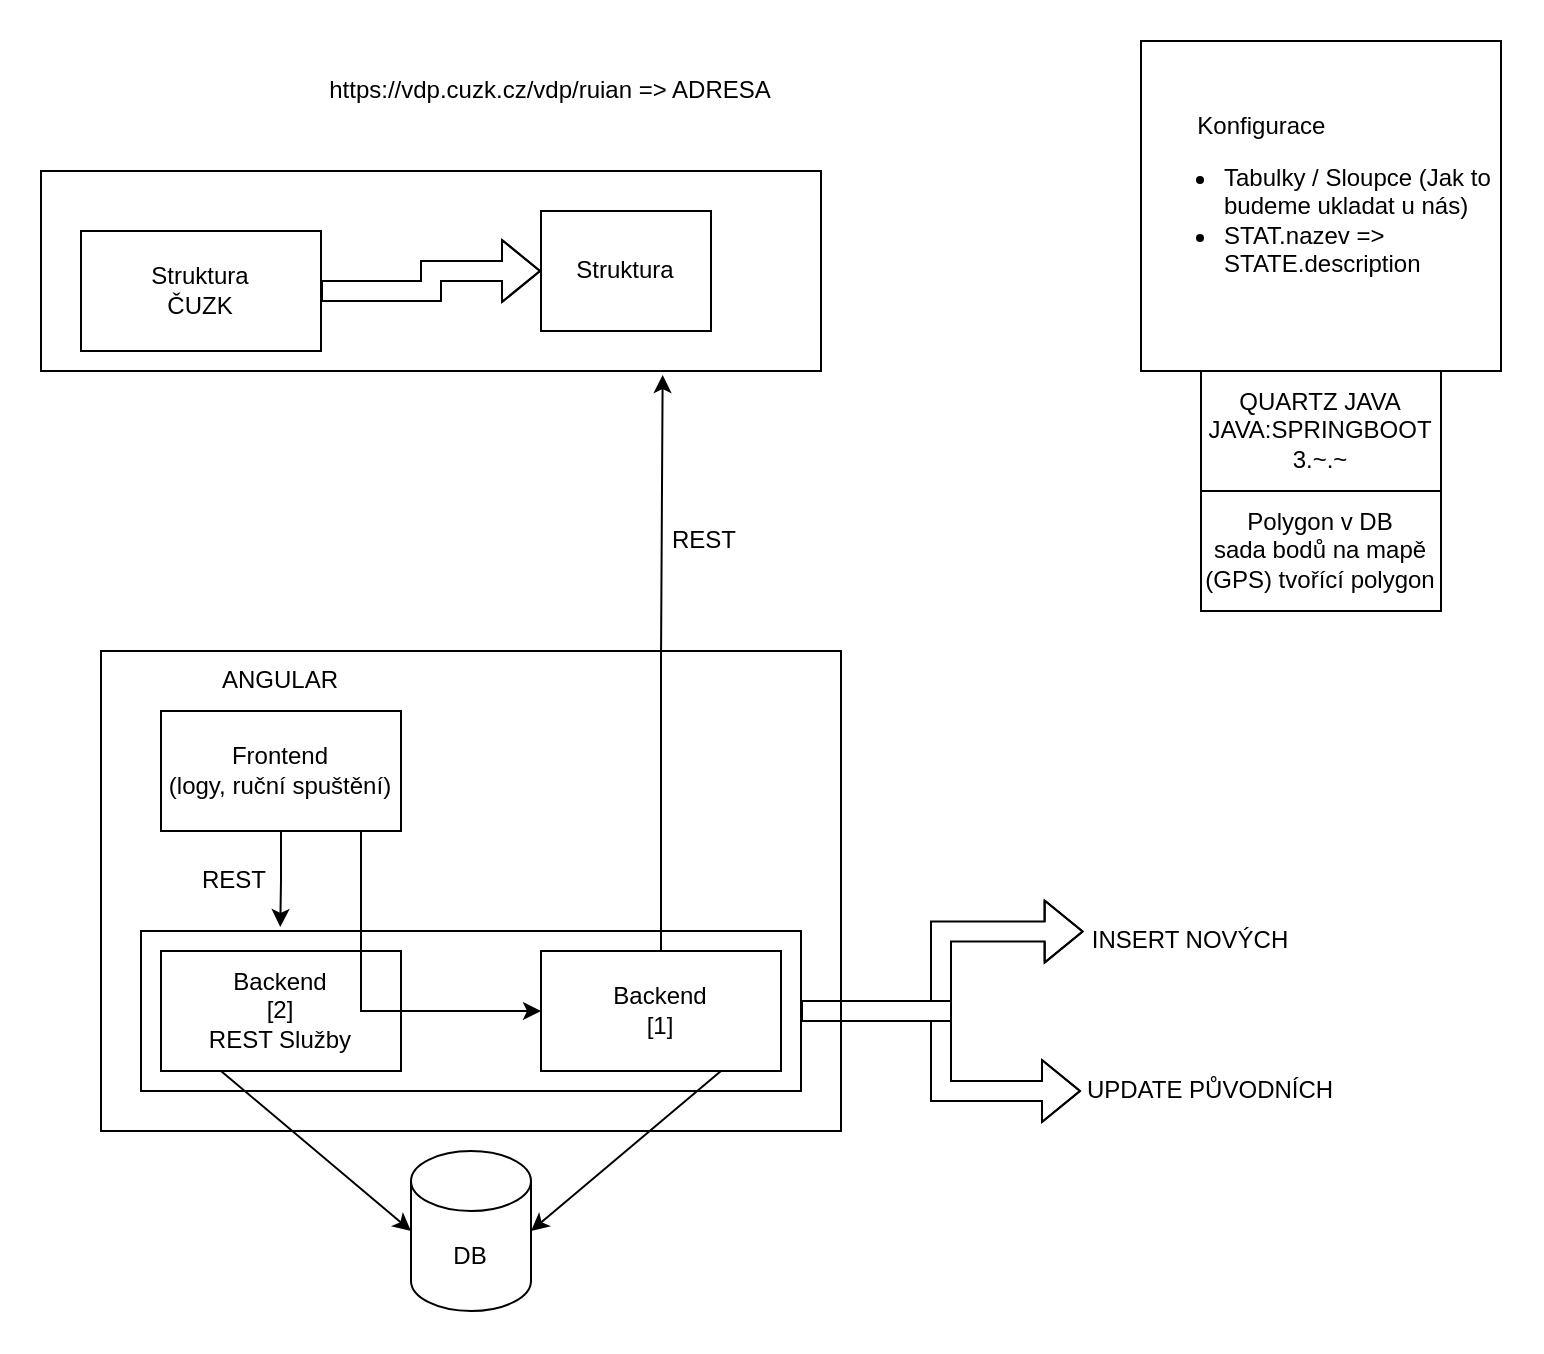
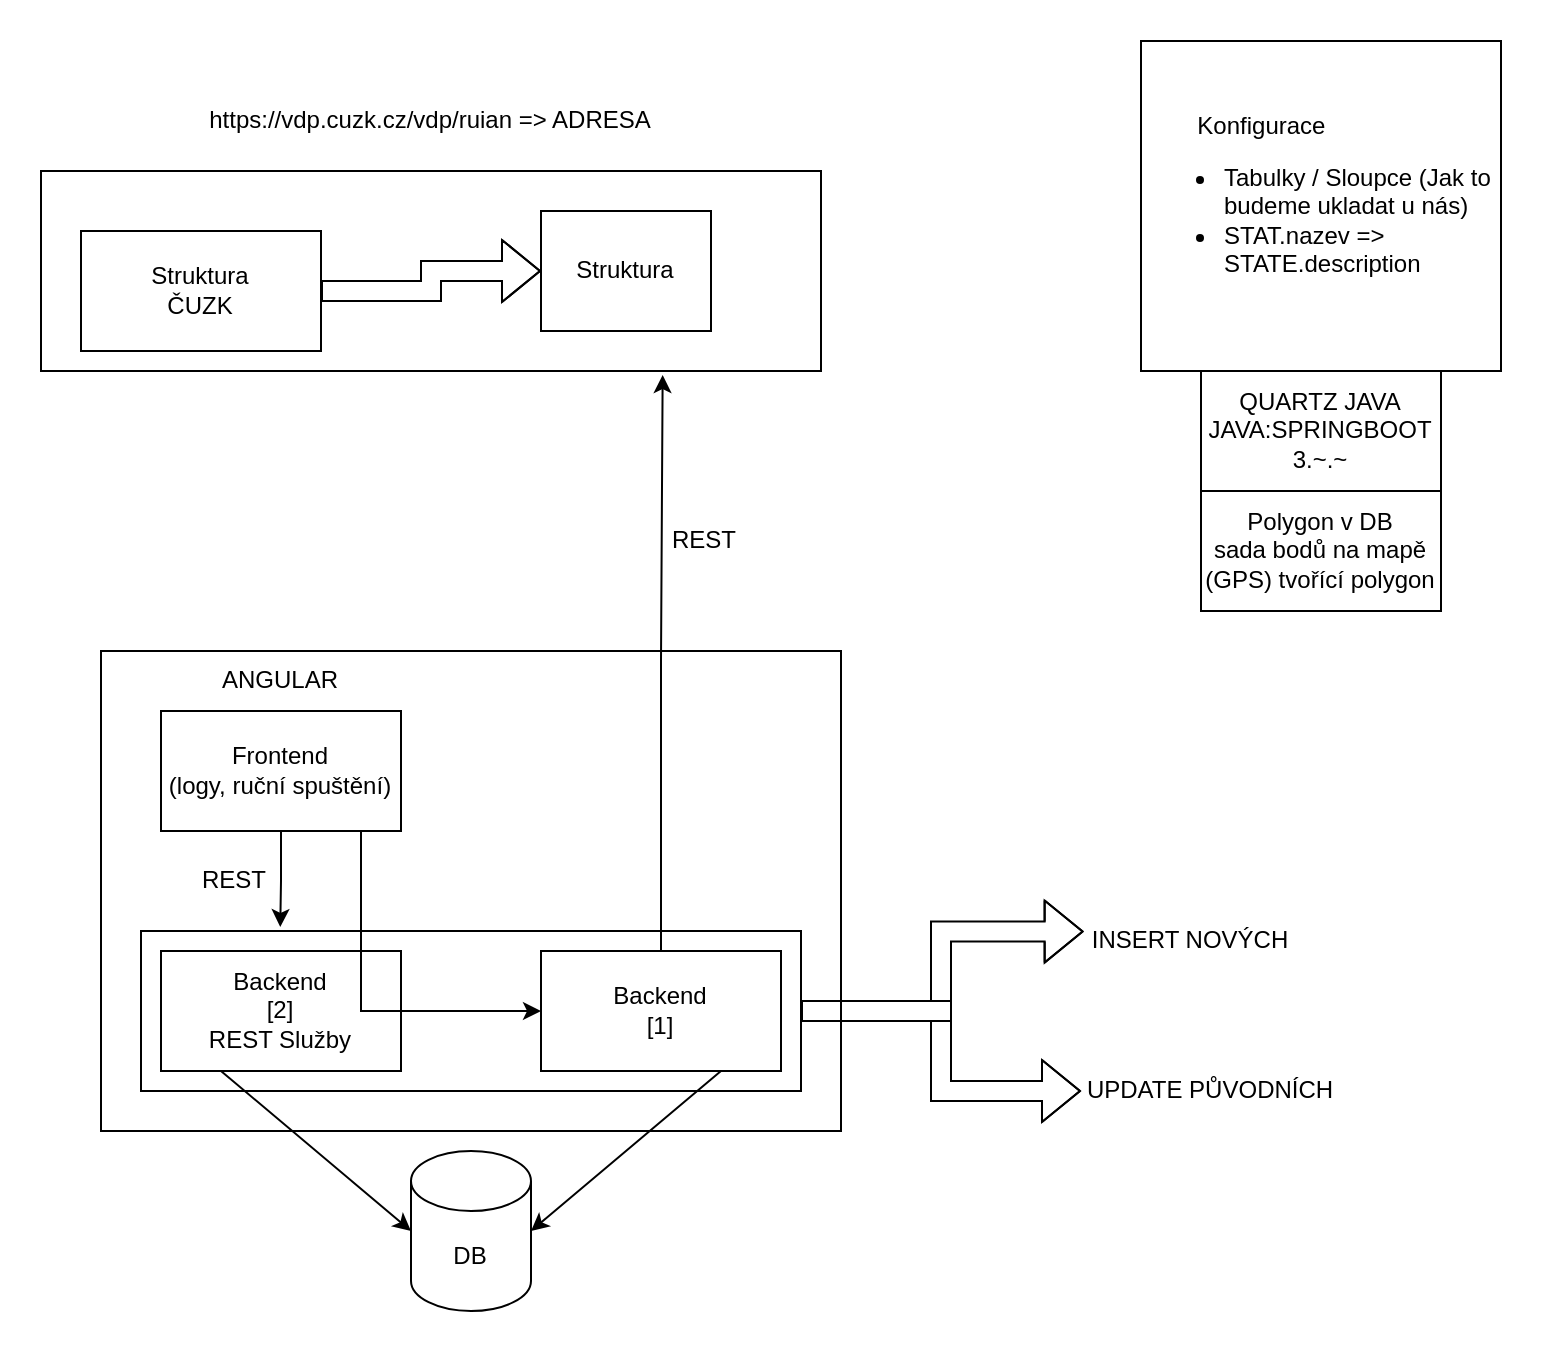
node "https://vdp.cuzk.cz/vdp/ruian => ADRESA": moved (551, 91) -> (431, 121)
